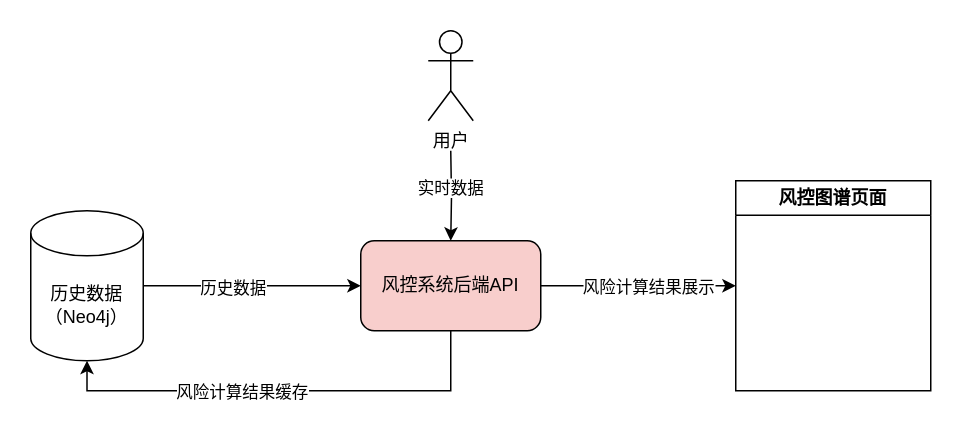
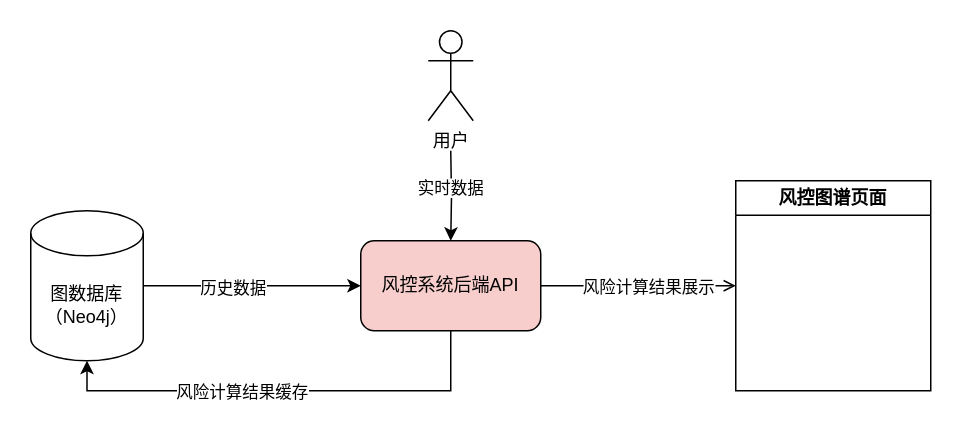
edge "风控系统后端API" -> "风控图谱页面": arrowhead classic -> open
node "历史数据 （Neo4j）": label "历史数据 （Neo4j）" -> "图数据库 （Neo4j）"
